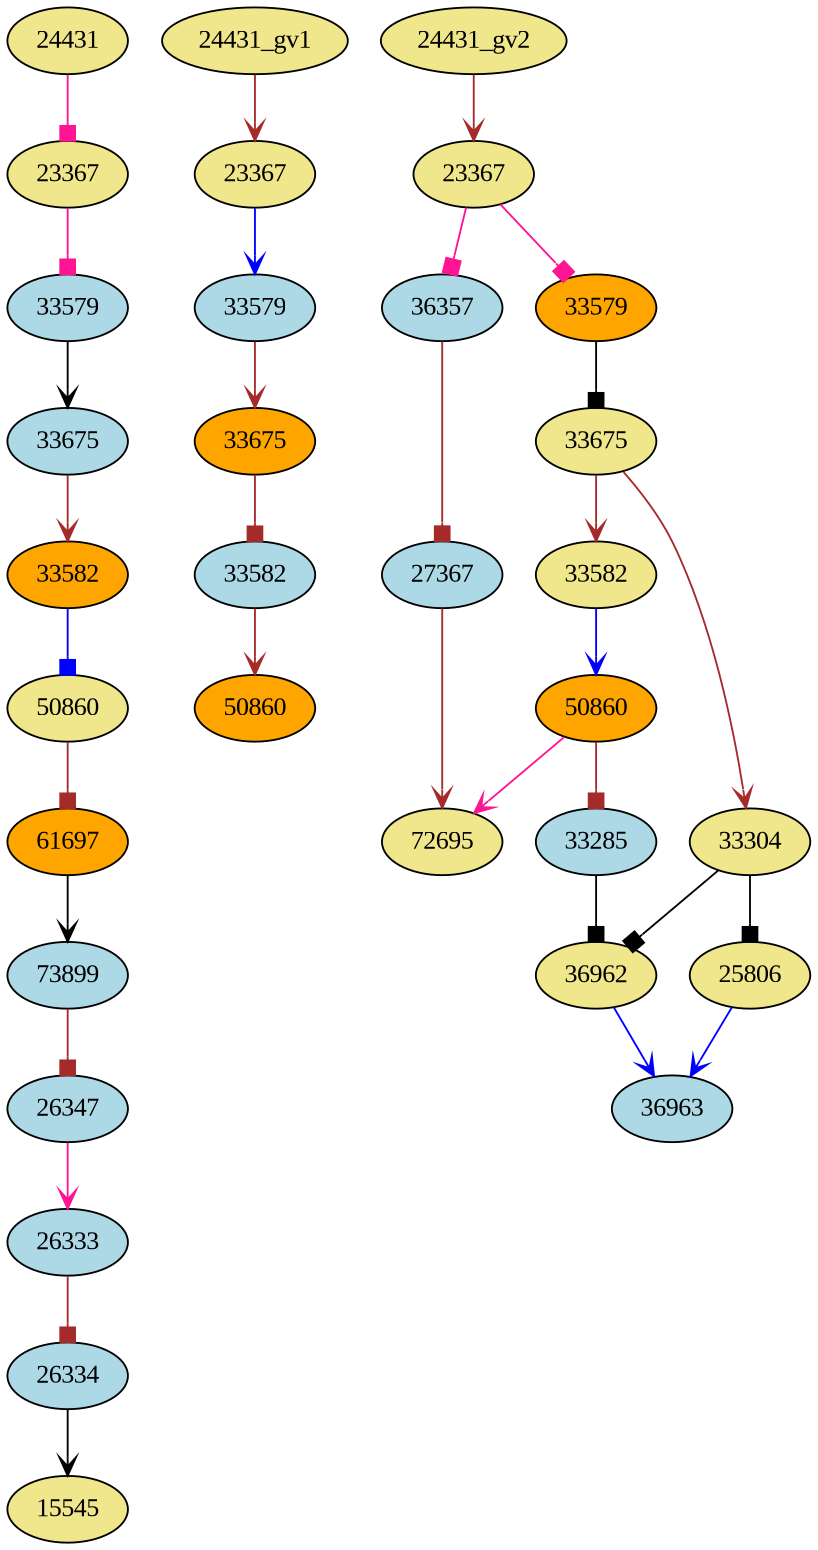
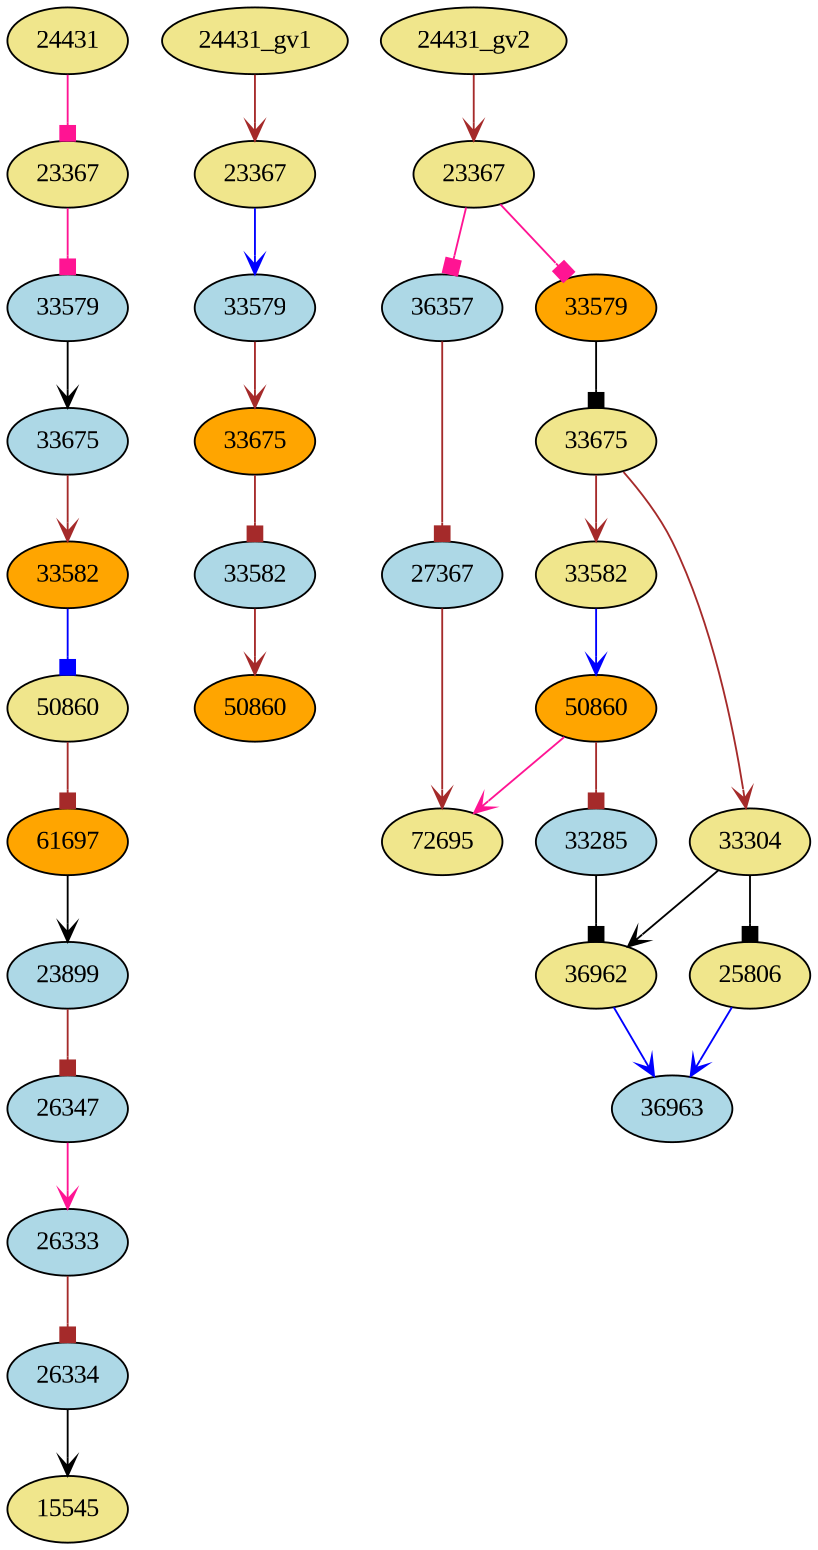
edge "33304" -> "36962": arrowhead box -> vee
node "73899": label "73899" -> "23899"
